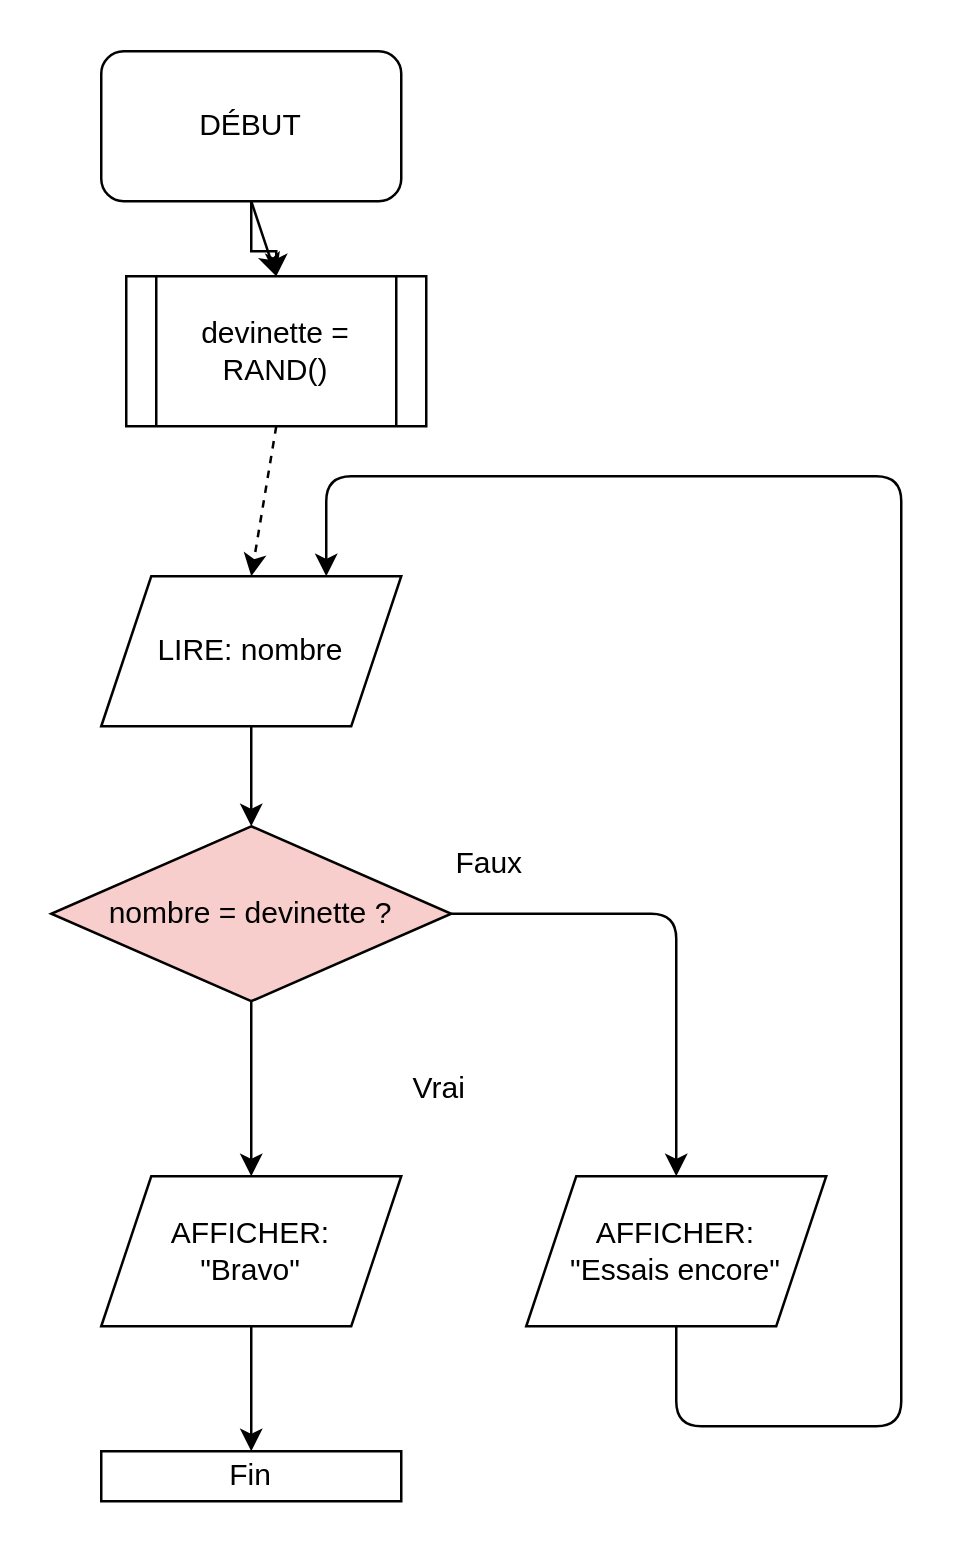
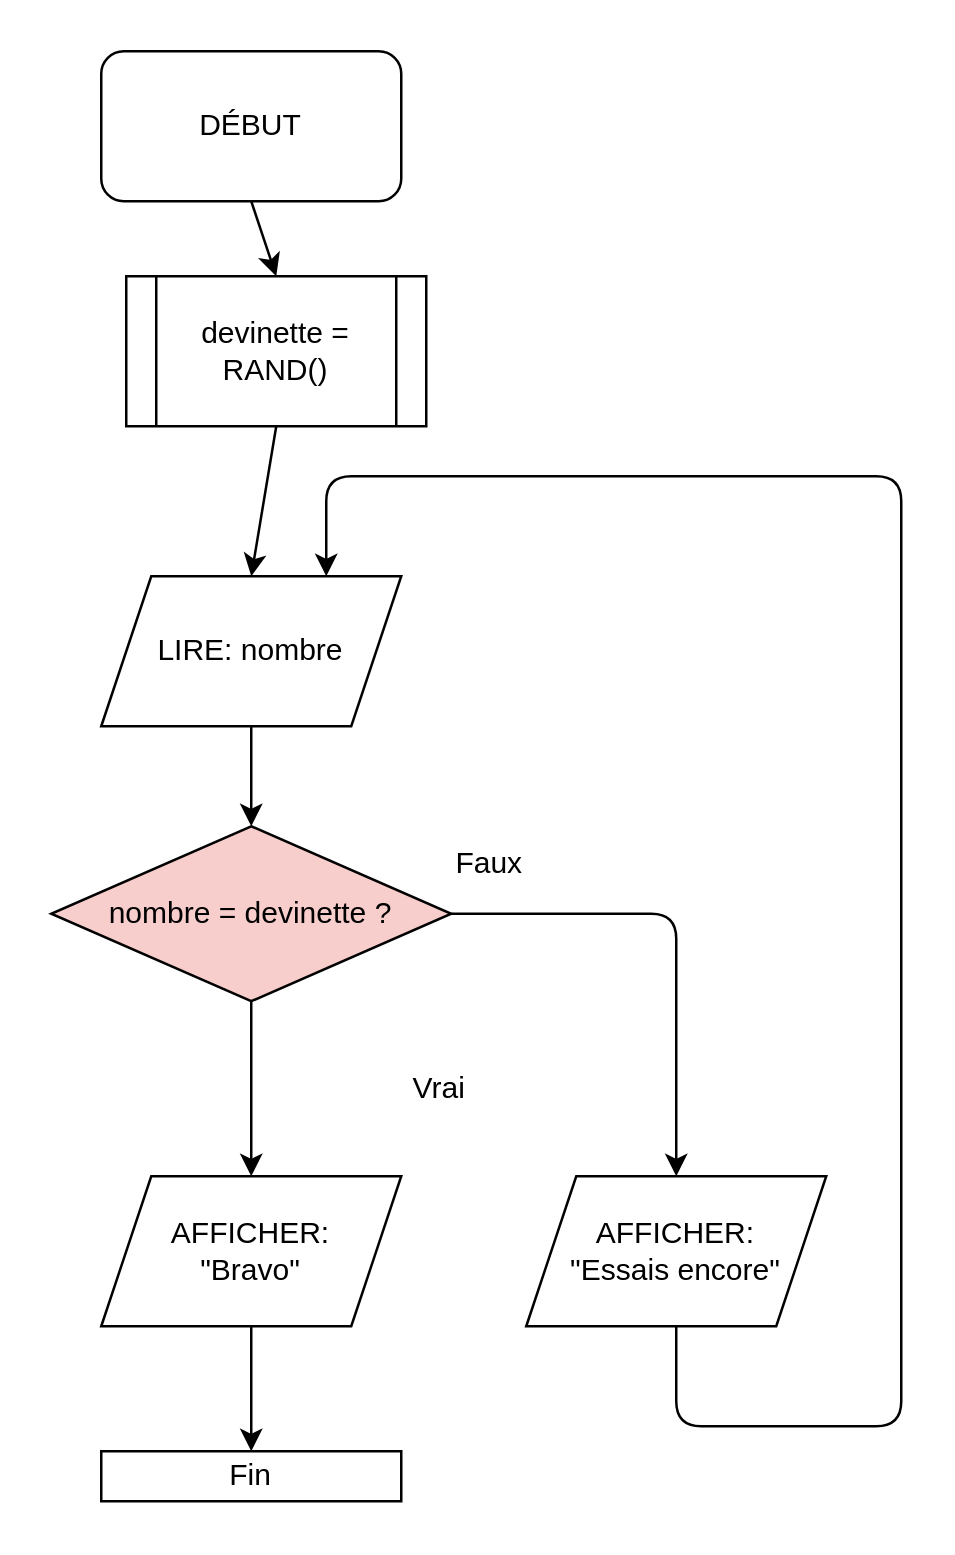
edge "DÉBUT" -> "devinette = RAND()": removed
edge "devinette = RAND()" -> "LIRE: nombre": style dashed -> solid
